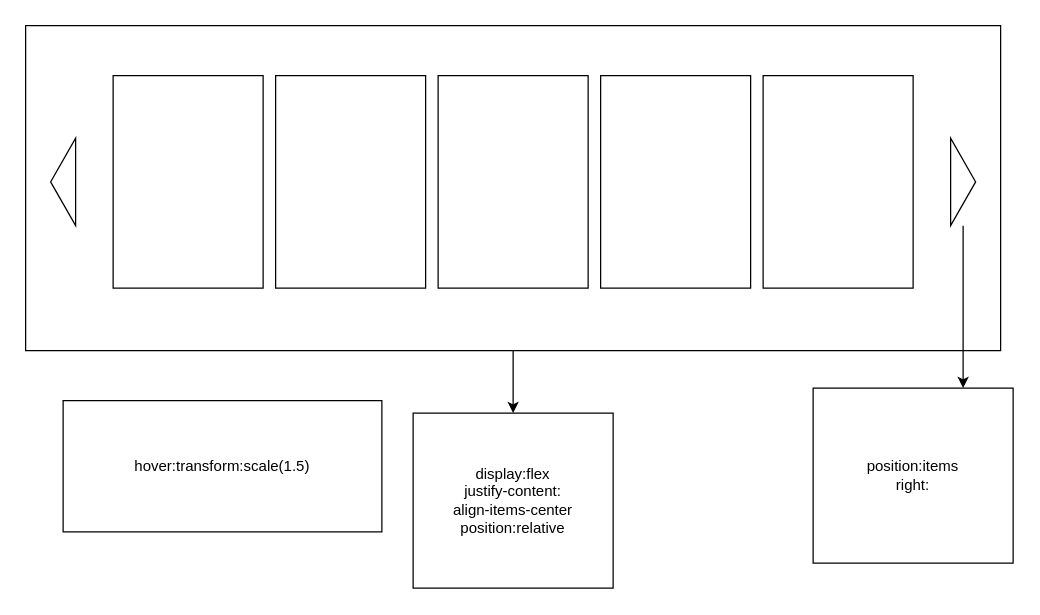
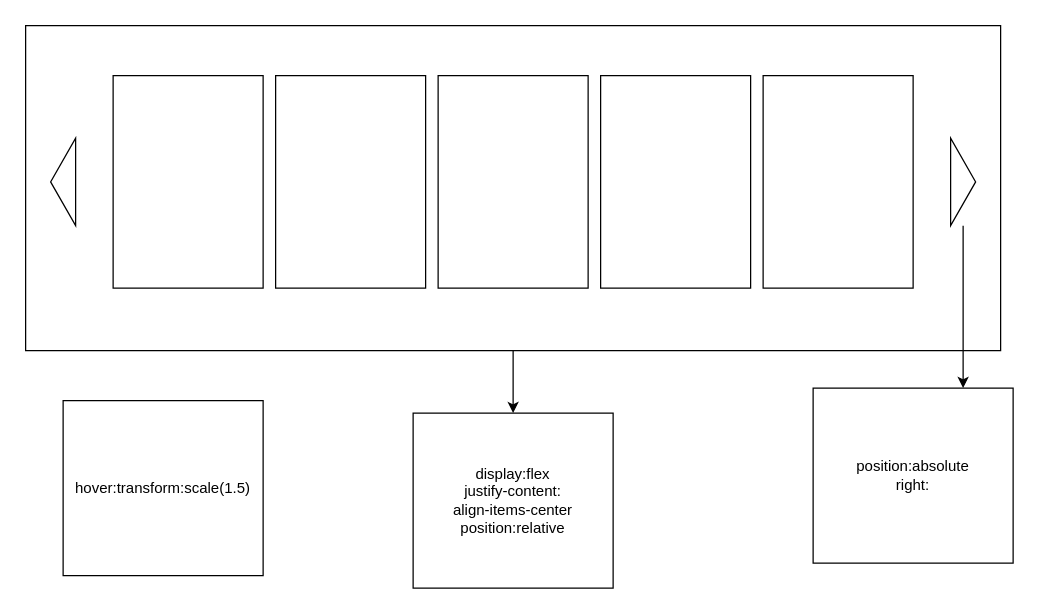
node "hover:transform:scale(1.5)": size 319x131 -> 200x175
node "position:items right:": label "position:items right:" -> "position:absolute right:"
